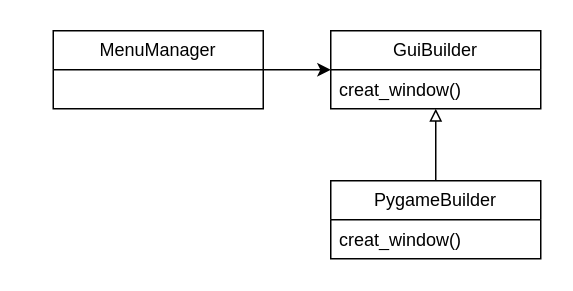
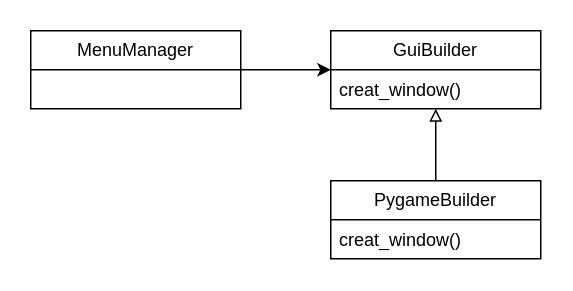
node "MenuManager": moved (158, 70) -> (136, 70)
